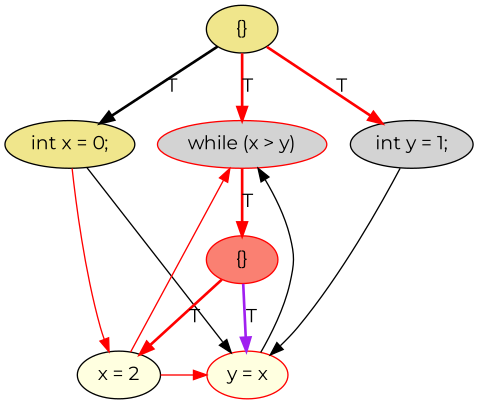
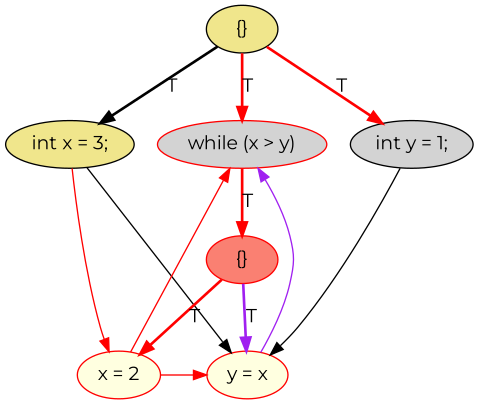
node "int x = 0;": label "int x = 0;" -> "int x = 3;"
edge "y = x" -> "while (x > y)": color black -> purple
node "x = 2": color black -> red
